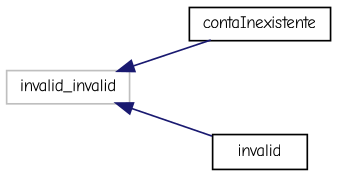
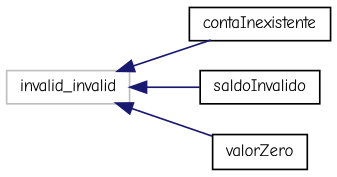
node "saldoInvalido": added
node "invalid": label "invalid" -> "valorZero"
